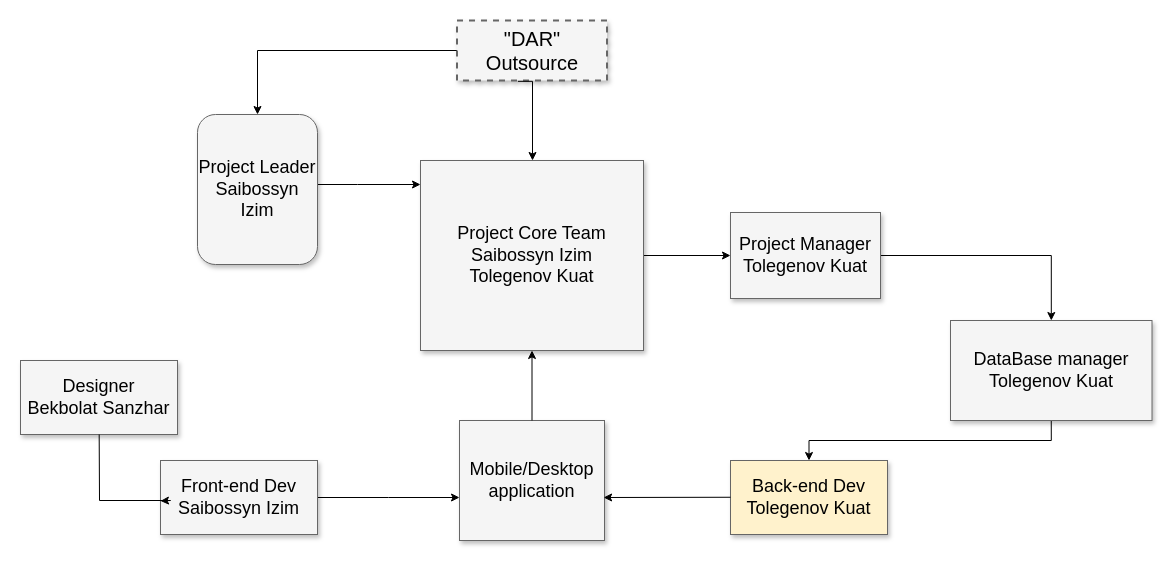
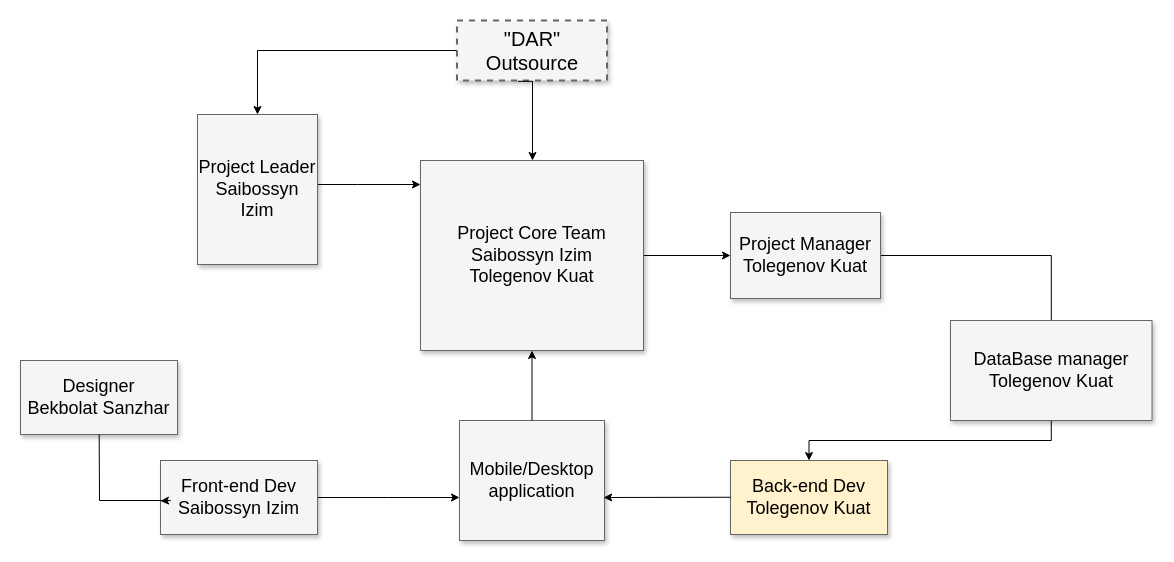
node "Project Leader Saibossyn Izim": shape rounded rectangle -> rectangle
edge "Project Manager Tolegenov Kuat" -> "DataBase manager Tolegenov Kuat": arrowhead classic -> none
